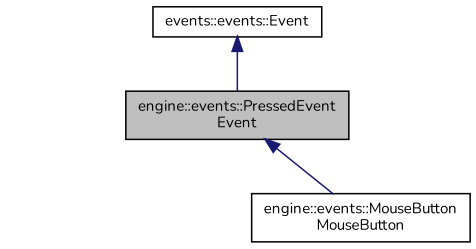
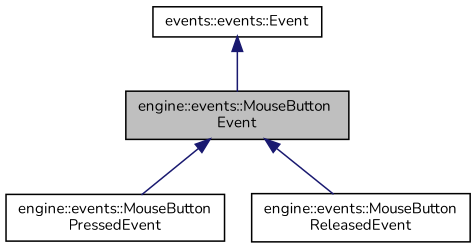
node "engine::events::PressedEvent Event": label "engine::events::PressedEvent Event" -> "engine::events::MouseButton Event"
node "engine::events::MouseButton PressedEvent": added
node "engine::events::MouseButton MouseButton": label "engine::events::MouseButton MouseButton" -> "engine::events::MouseButton ReleasedEvent"
